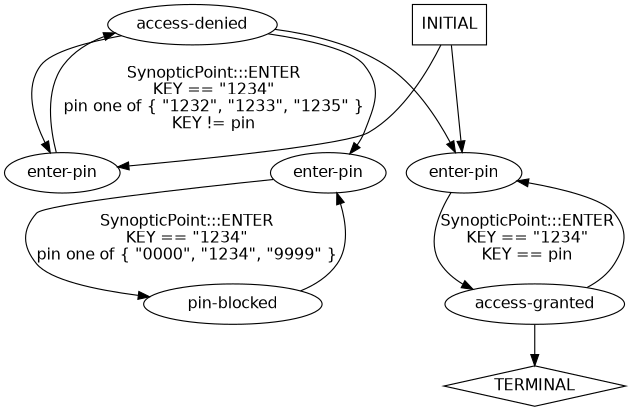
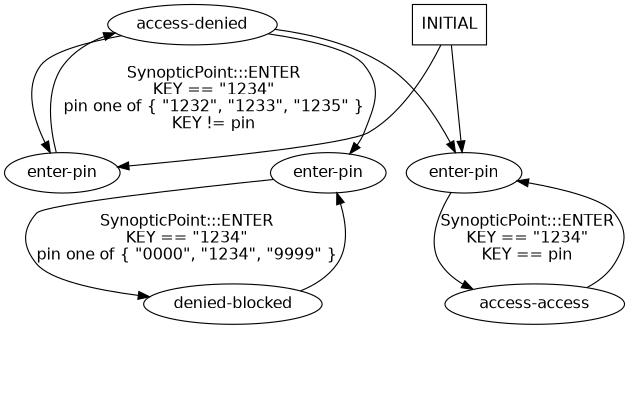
node "pin-blocked": label "pin-blocked" -> "denied-blocked"
node "access-granted": label "access-granted" -> "access-access"
node "TERMINAL": removed
